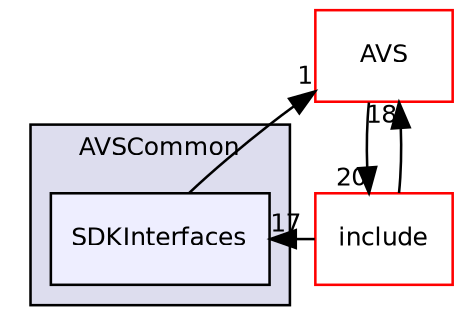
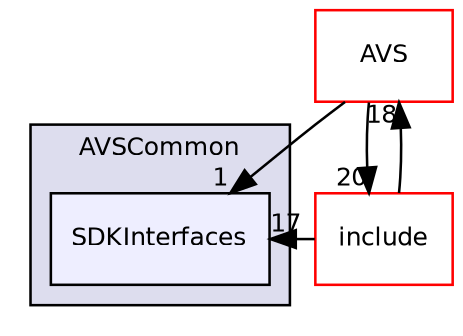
edge "SDKInterfaces" -> "AVS": reversed
